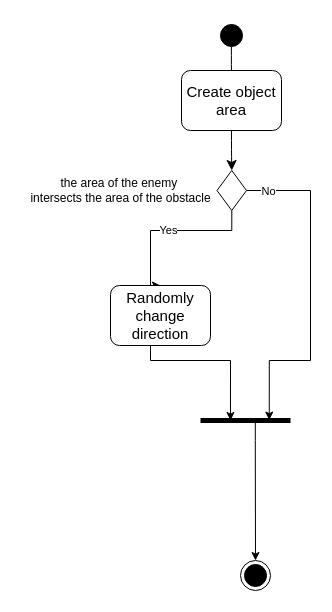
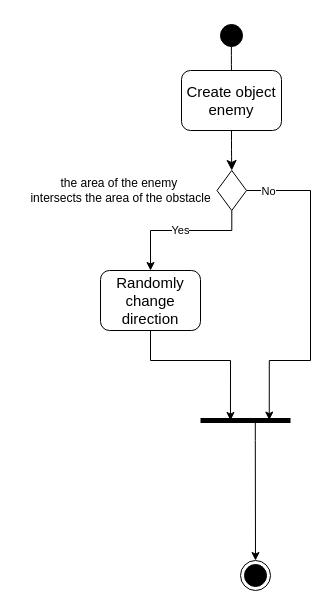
node "Create object area": label "Create object area" -> "Create object enemy"
node "Randomly change direction": moved (161, 316) -> (151, 301)
